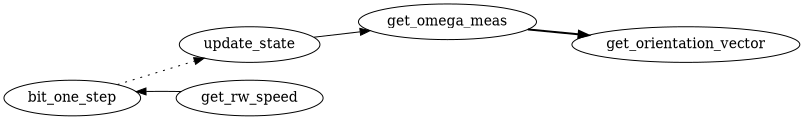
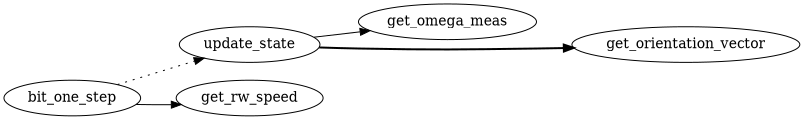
edge "get_omega_meas" -> "get_orientation_vector": now "update_state" -> "get_orientation_vector"
edge "get_rw_speed" -> "bit_one_step": reversed
